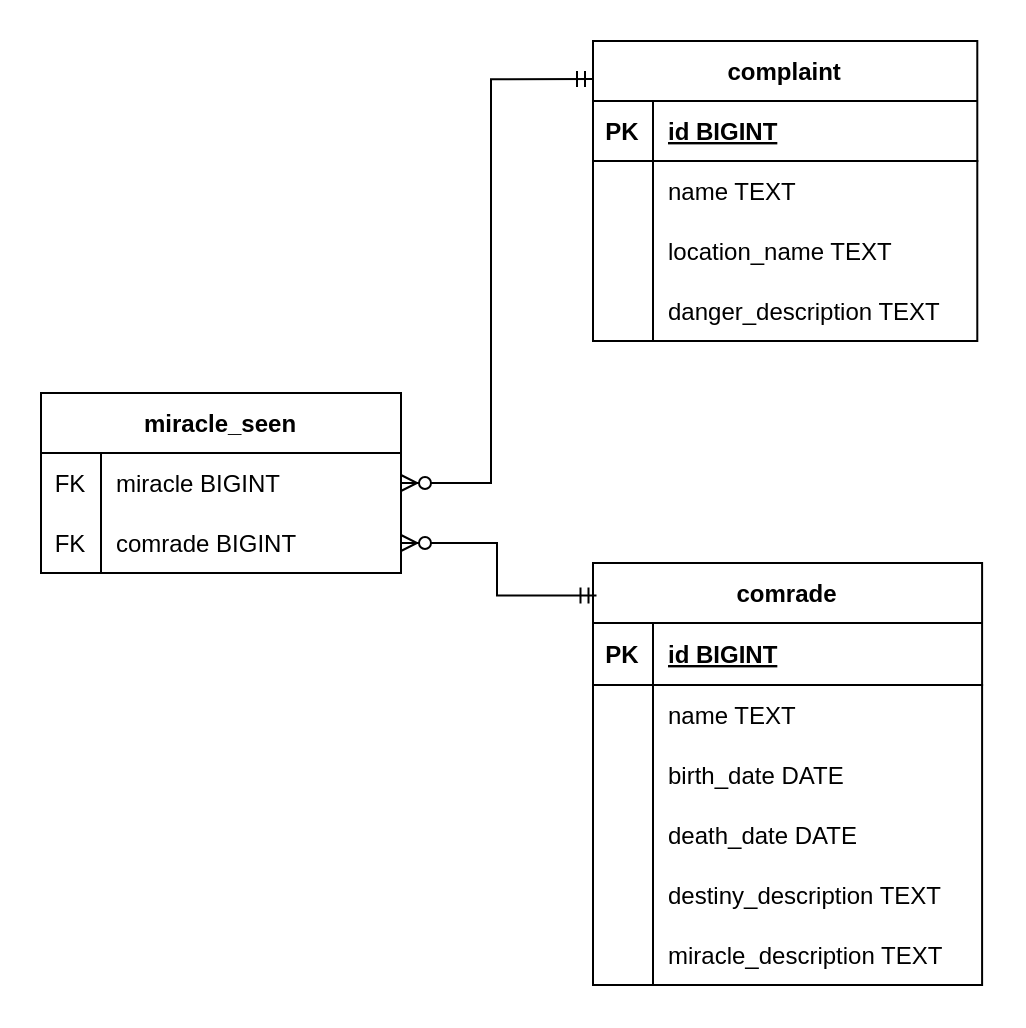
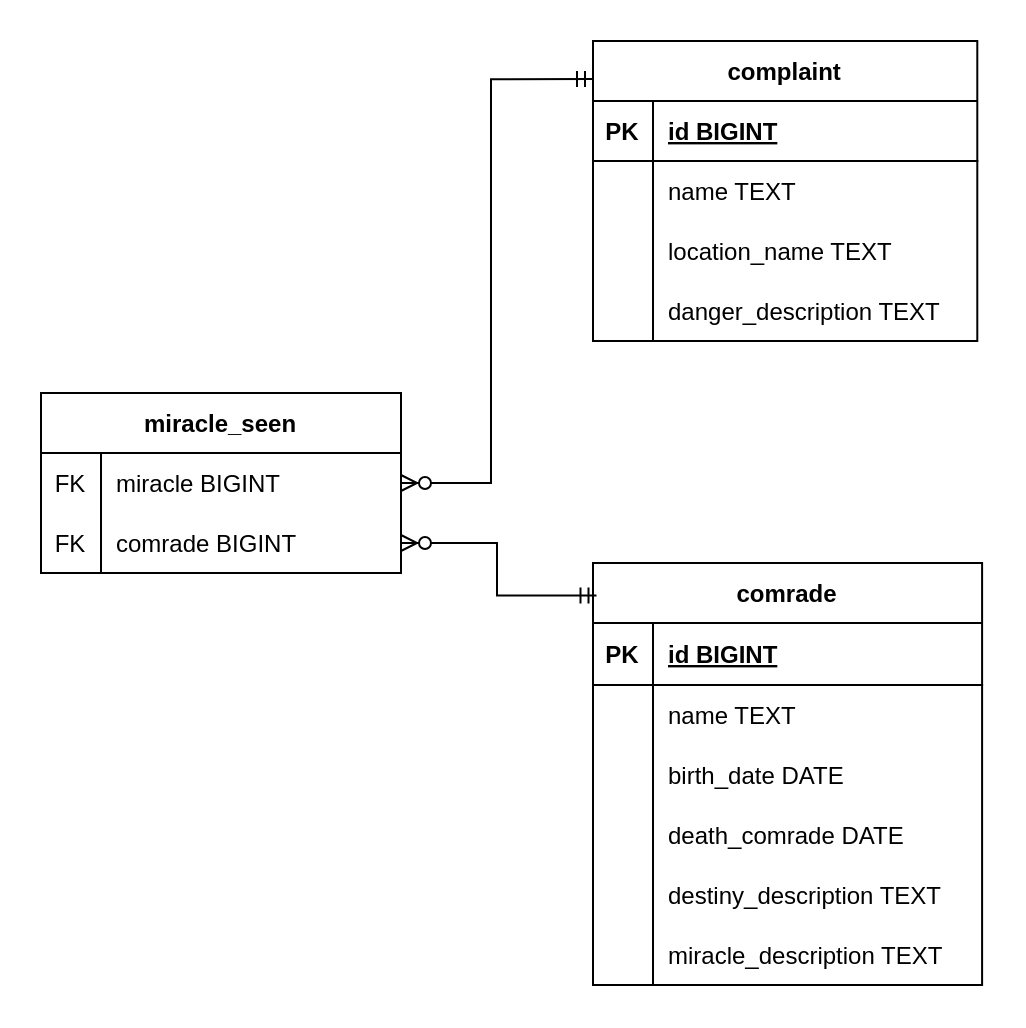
node "death_date DATE": label "death_date DATE" -> "death_comrade DATE"
